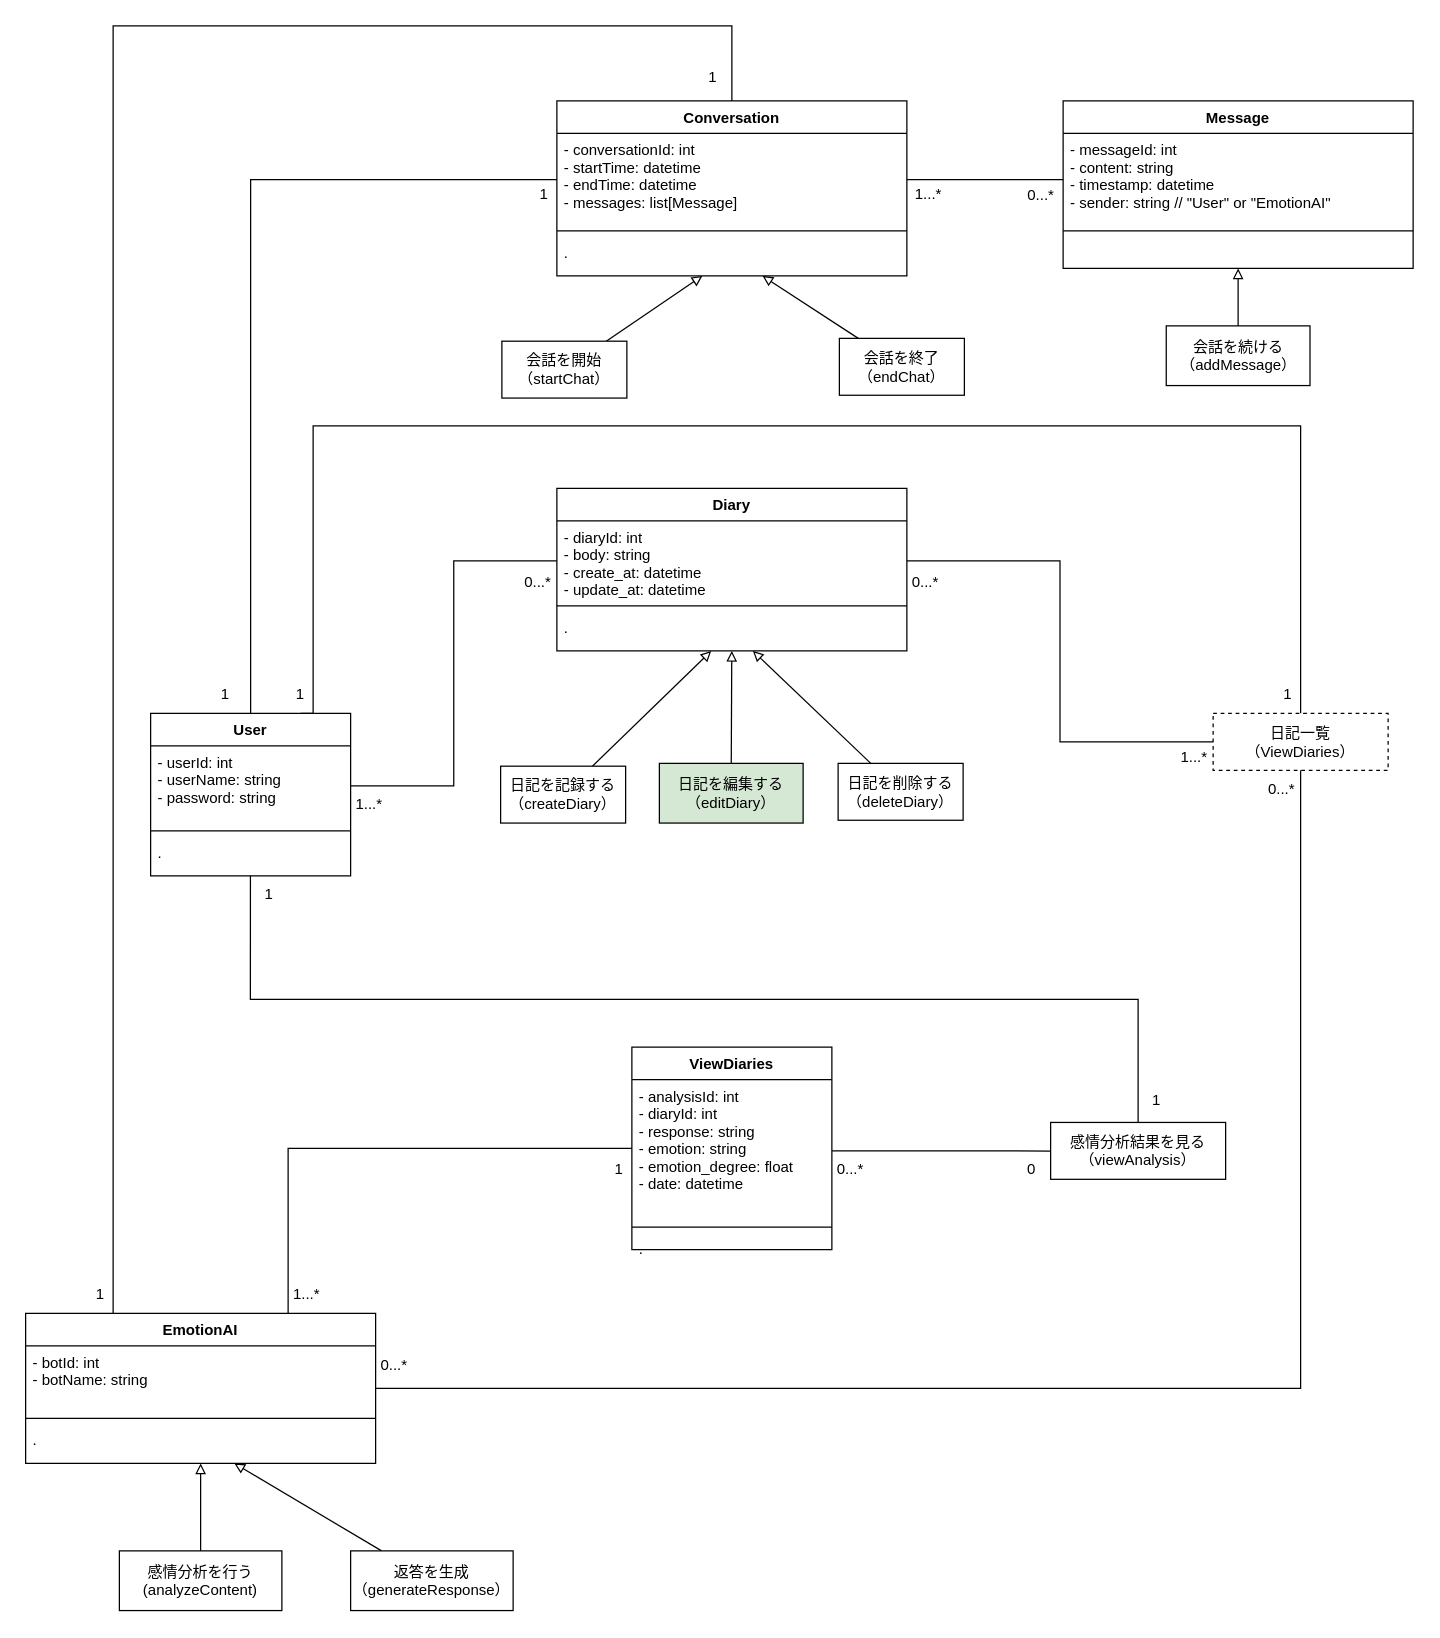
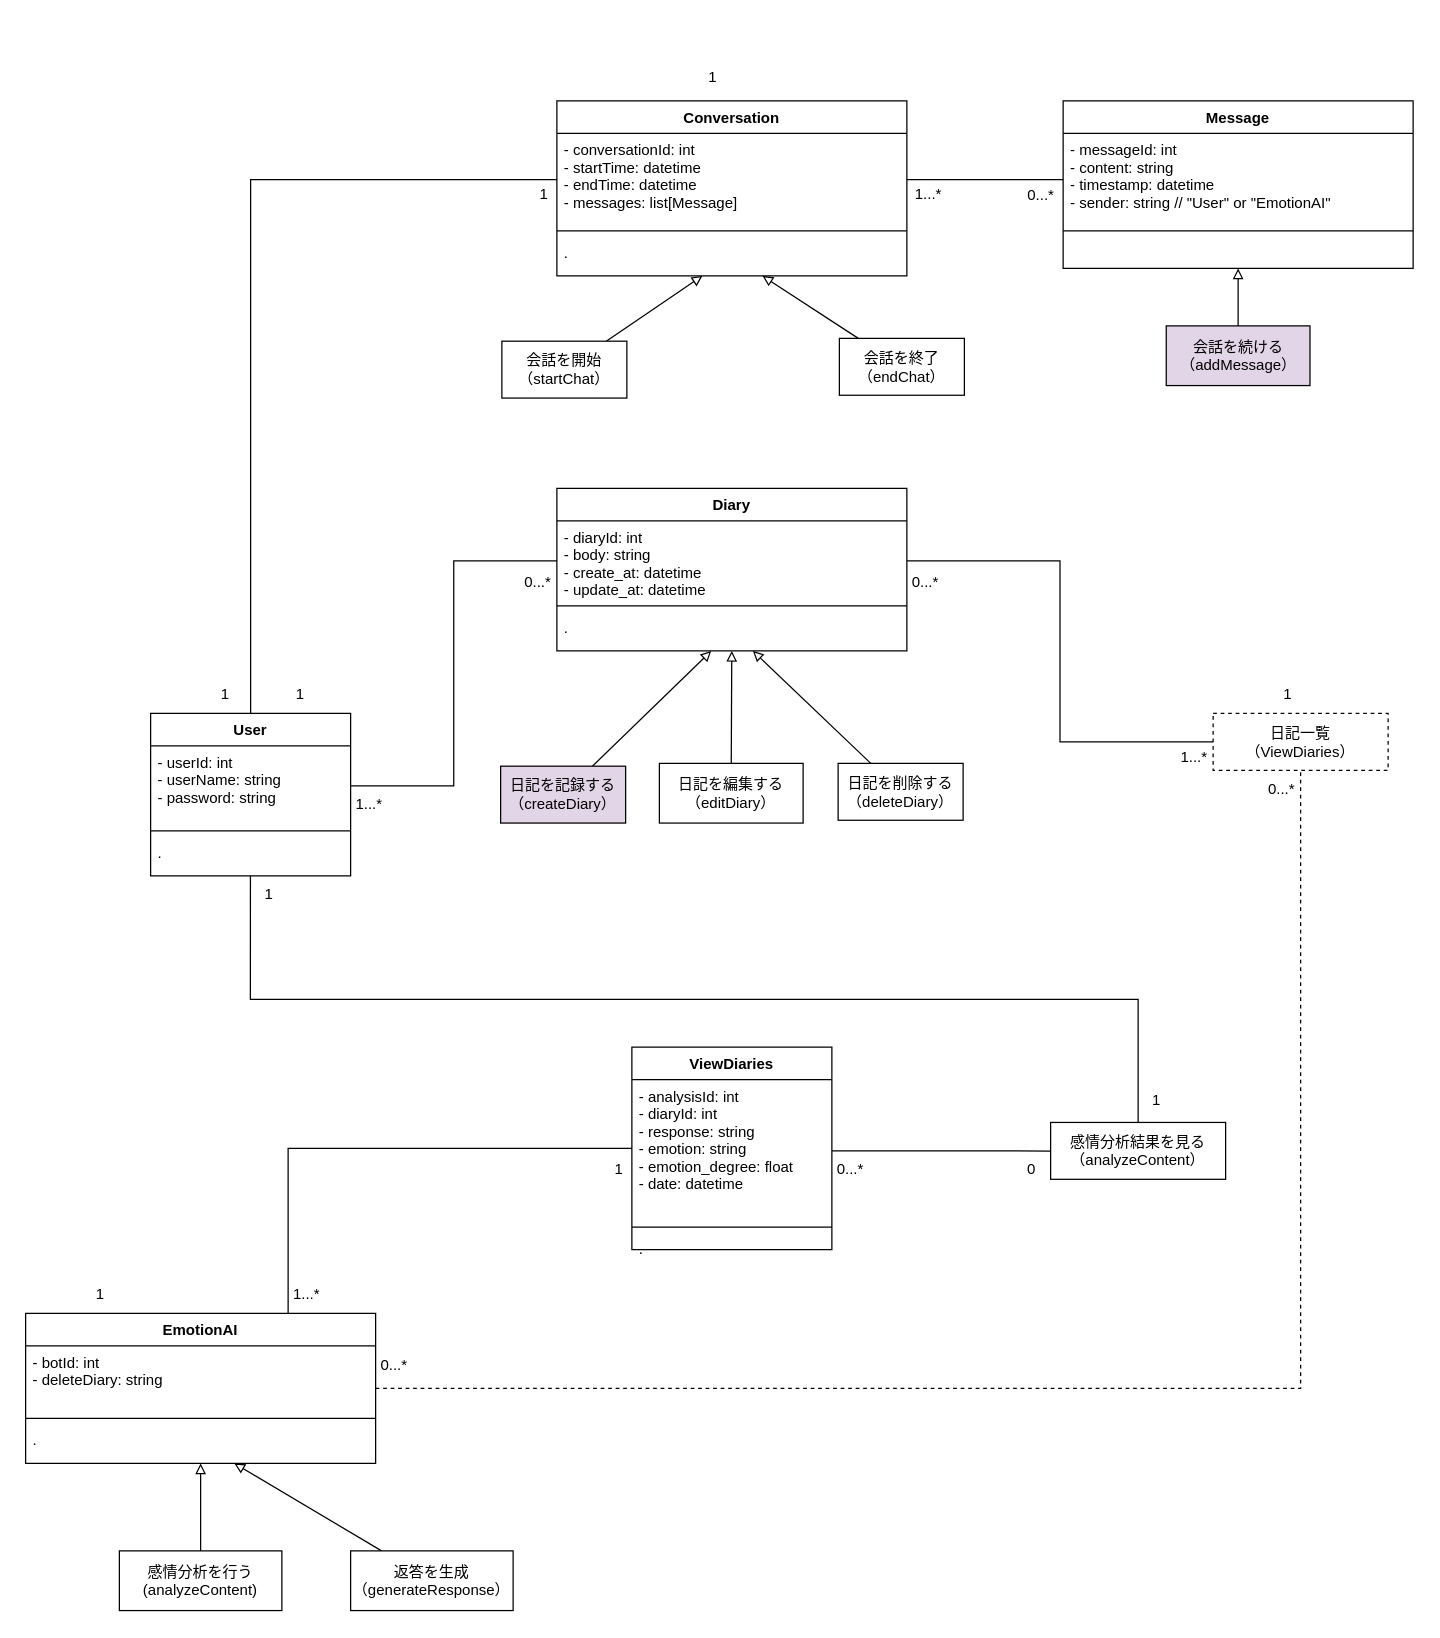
edge "Conversation" -- "EmotionAI": removed
node "会話を続ける （addMessage）": fillcolor #ffffff -> #e1d5e7
edge "日記一覧 （ViewDiaries）" -- "User": removed
node "日記を編集する （editDiary）": fillcolor #d5e8d4 -> #ffffff
node "日記を記録する （createDiary）": fillcolor #ffffff -> #e1d5e7
node "感情分析結果を見る （viewAnalysis）": label "感情分析結果を見る （viewAnalysis）" -> "感情分析結果を見る （analyzeContent）"
node "- botId: int - botName: string": label "- botId: int - botName: string" -> "- botId: int - deleteDiary: string"
edge "日記一覧 （ViewDiaries）" -- "EmotionAI": style solid -> dashed
